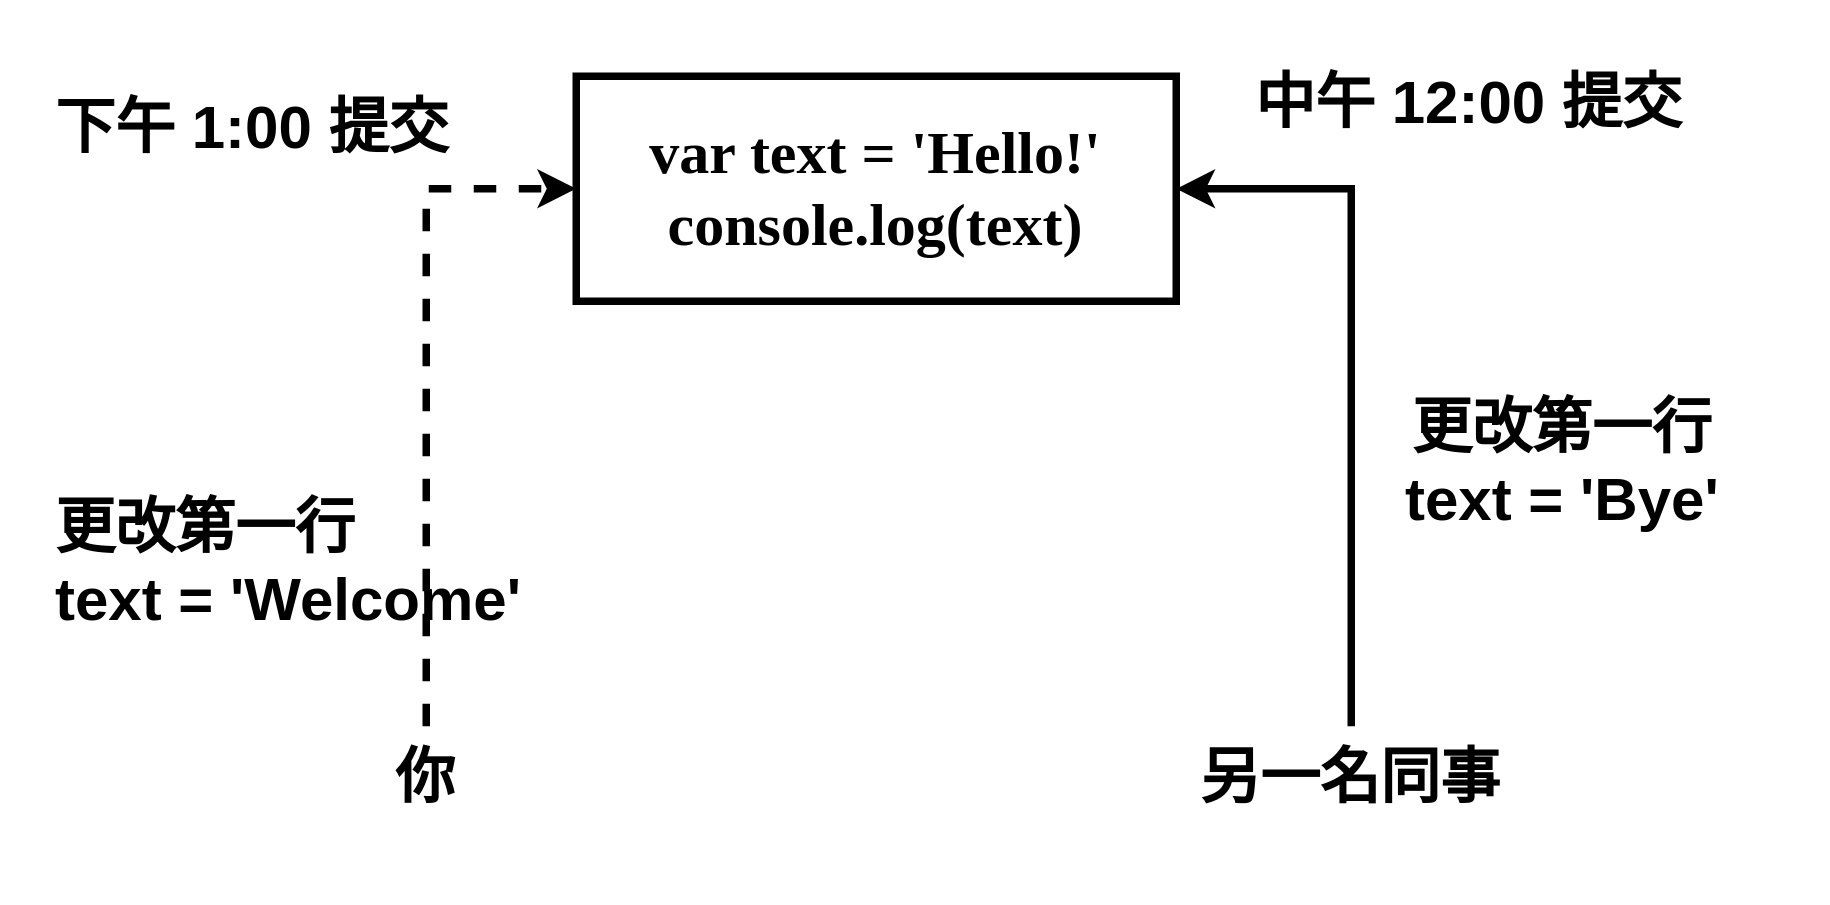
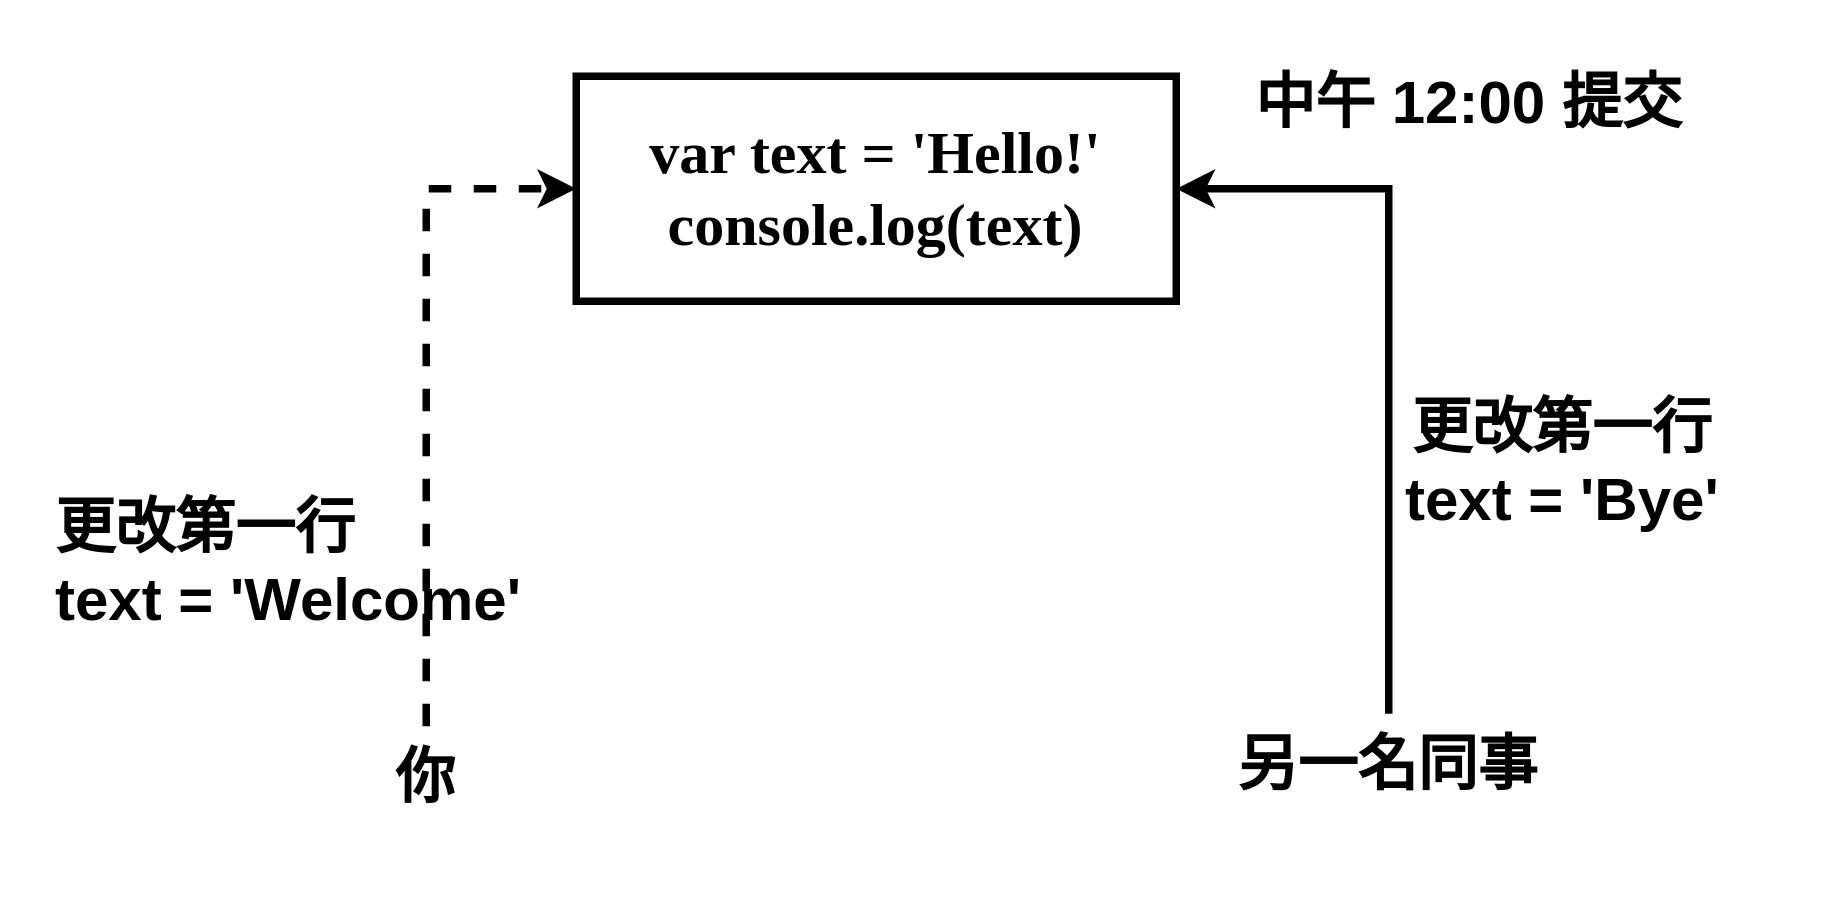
node "下午 1:00 提交": removed
node "另一名同事": moved (1351, 789) -> (1389, 776)
